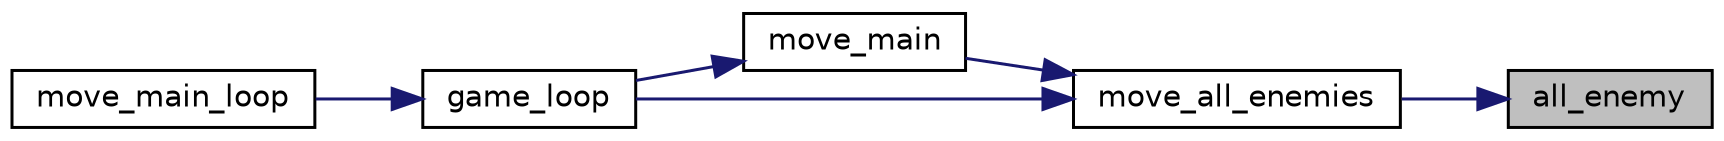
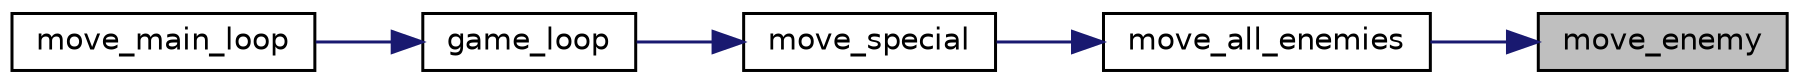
node "move_main": label "move_main" -> "move_special"
edge "game_loop" -> "move_all_enemies": removed
node "all_enemy": label "all_enemy" -> "move_enemy"
